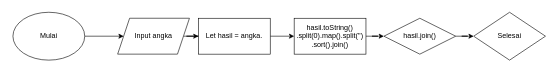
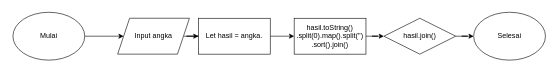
node "Selesai": shape diamond -> ellipse
